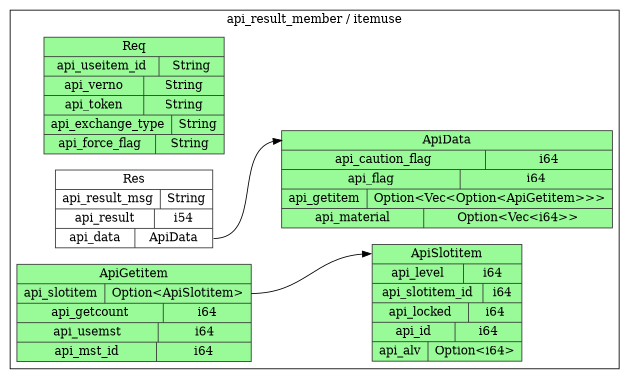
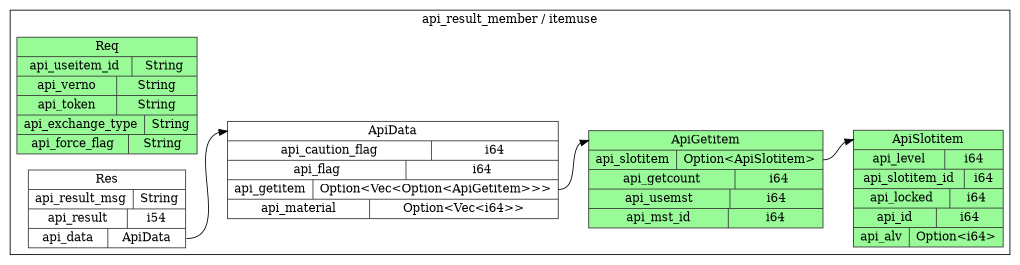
edge "ApiData" -> "ApiGetitem": added
node "ApiData": fillcolor palegreen -> white
